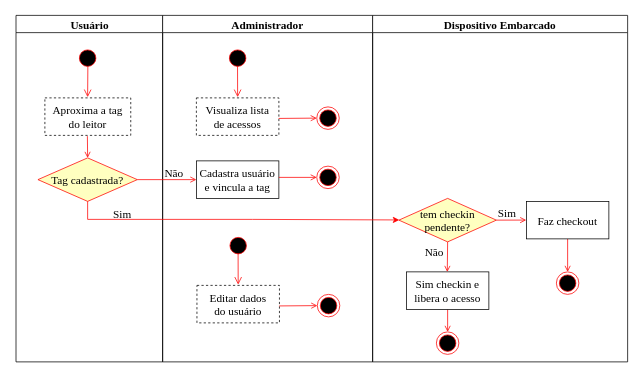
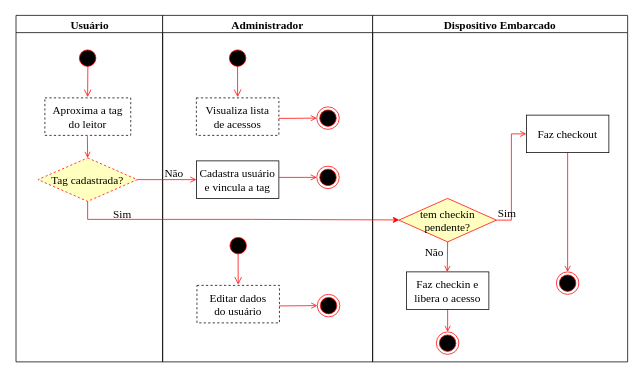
node "Tag cadastrada?": style solid -> dashed
node "Faz checkout": moved (567, 220) -> (567, 134)
node "Sim checkin e libera o acesso": label "Sim checkin e libera o acesso" -> "Faz checkin e libera o acesso"
